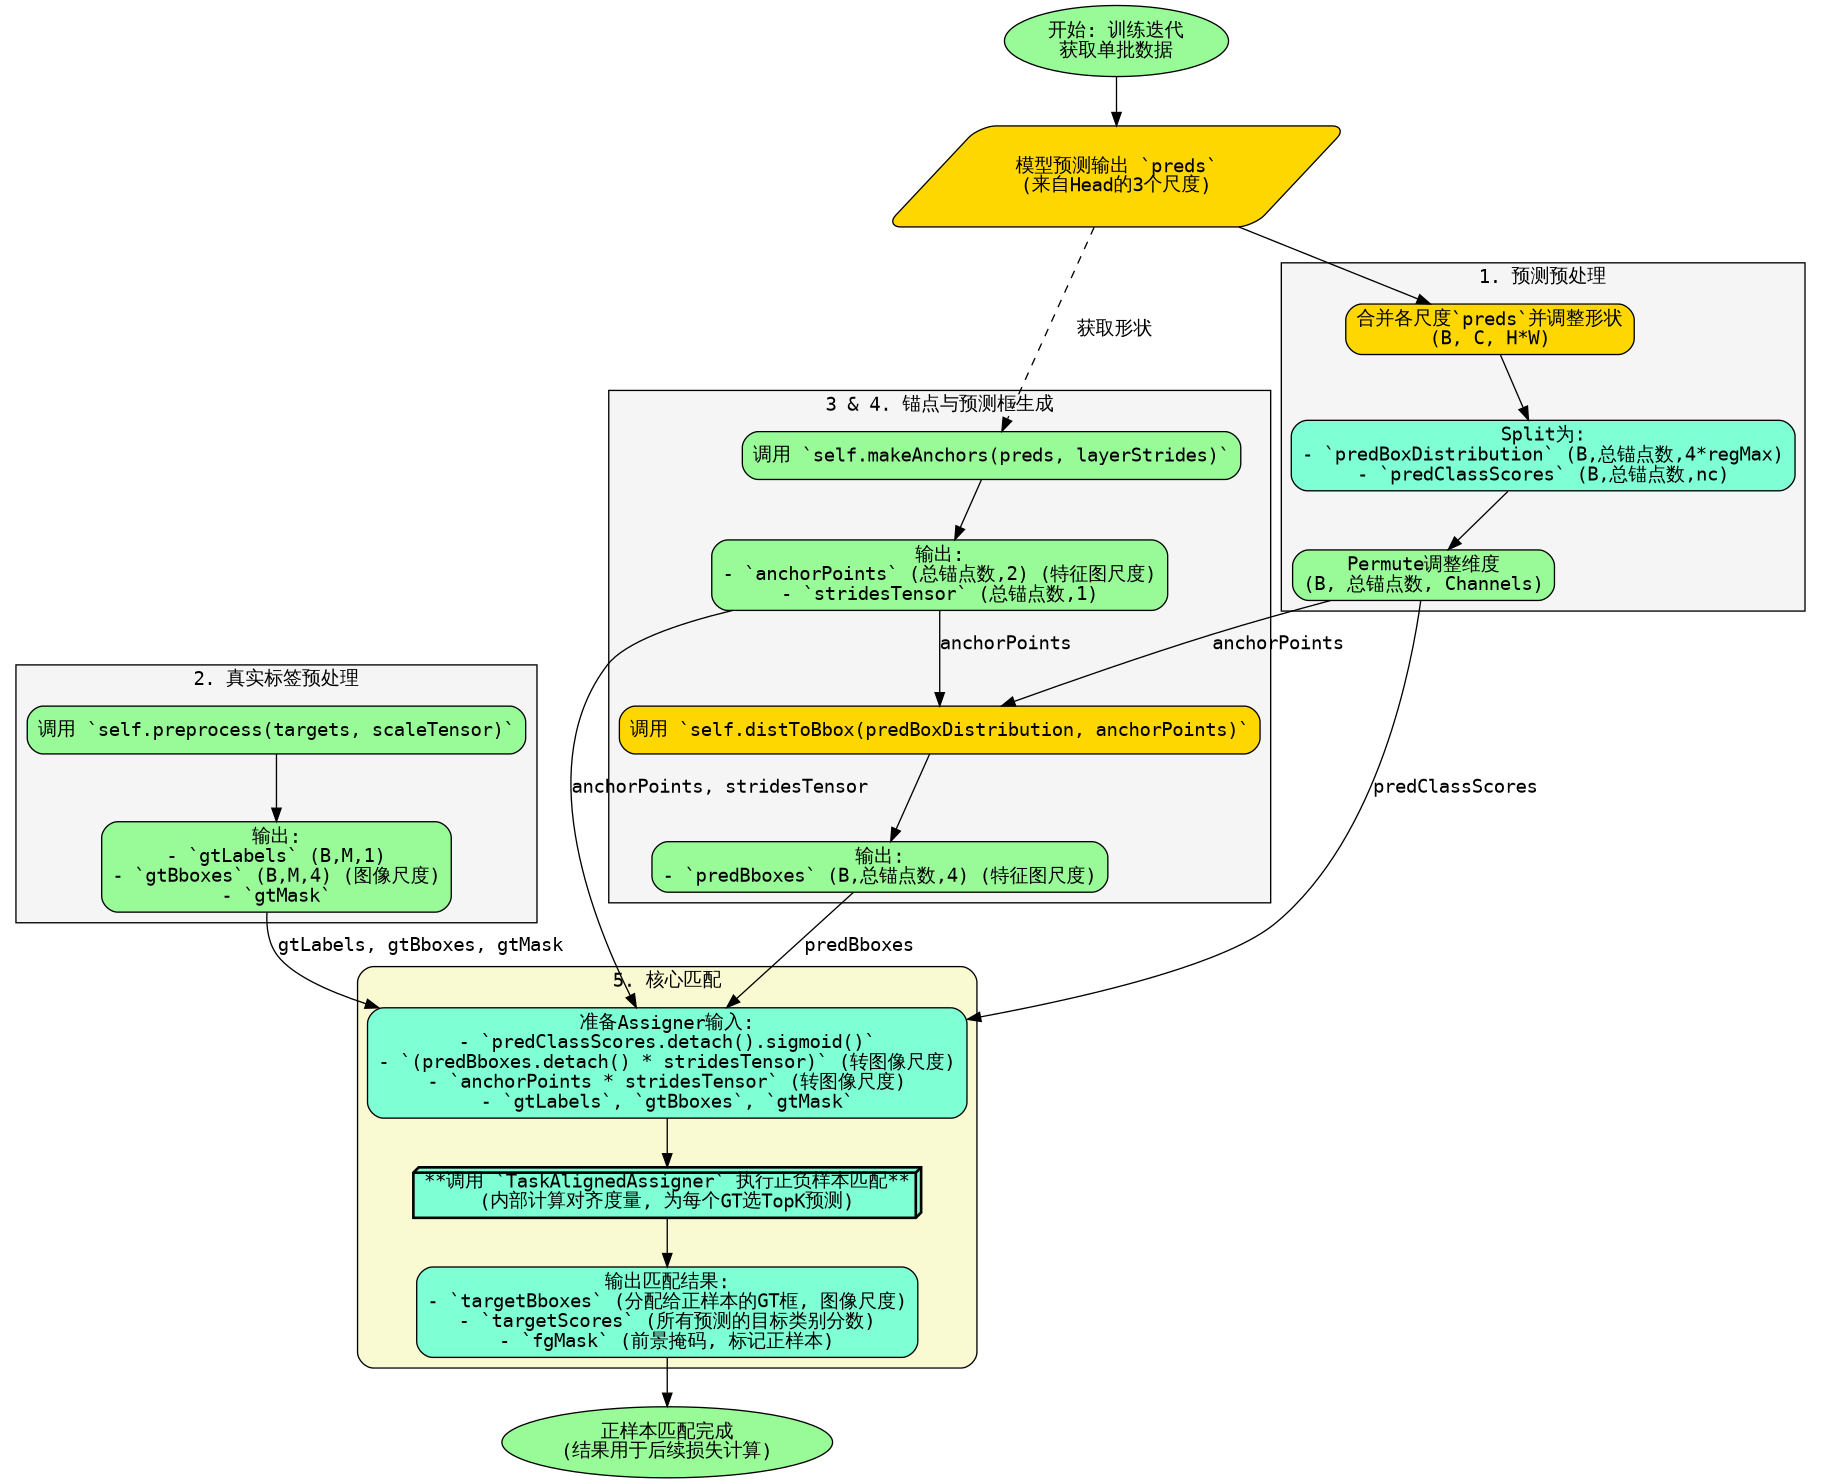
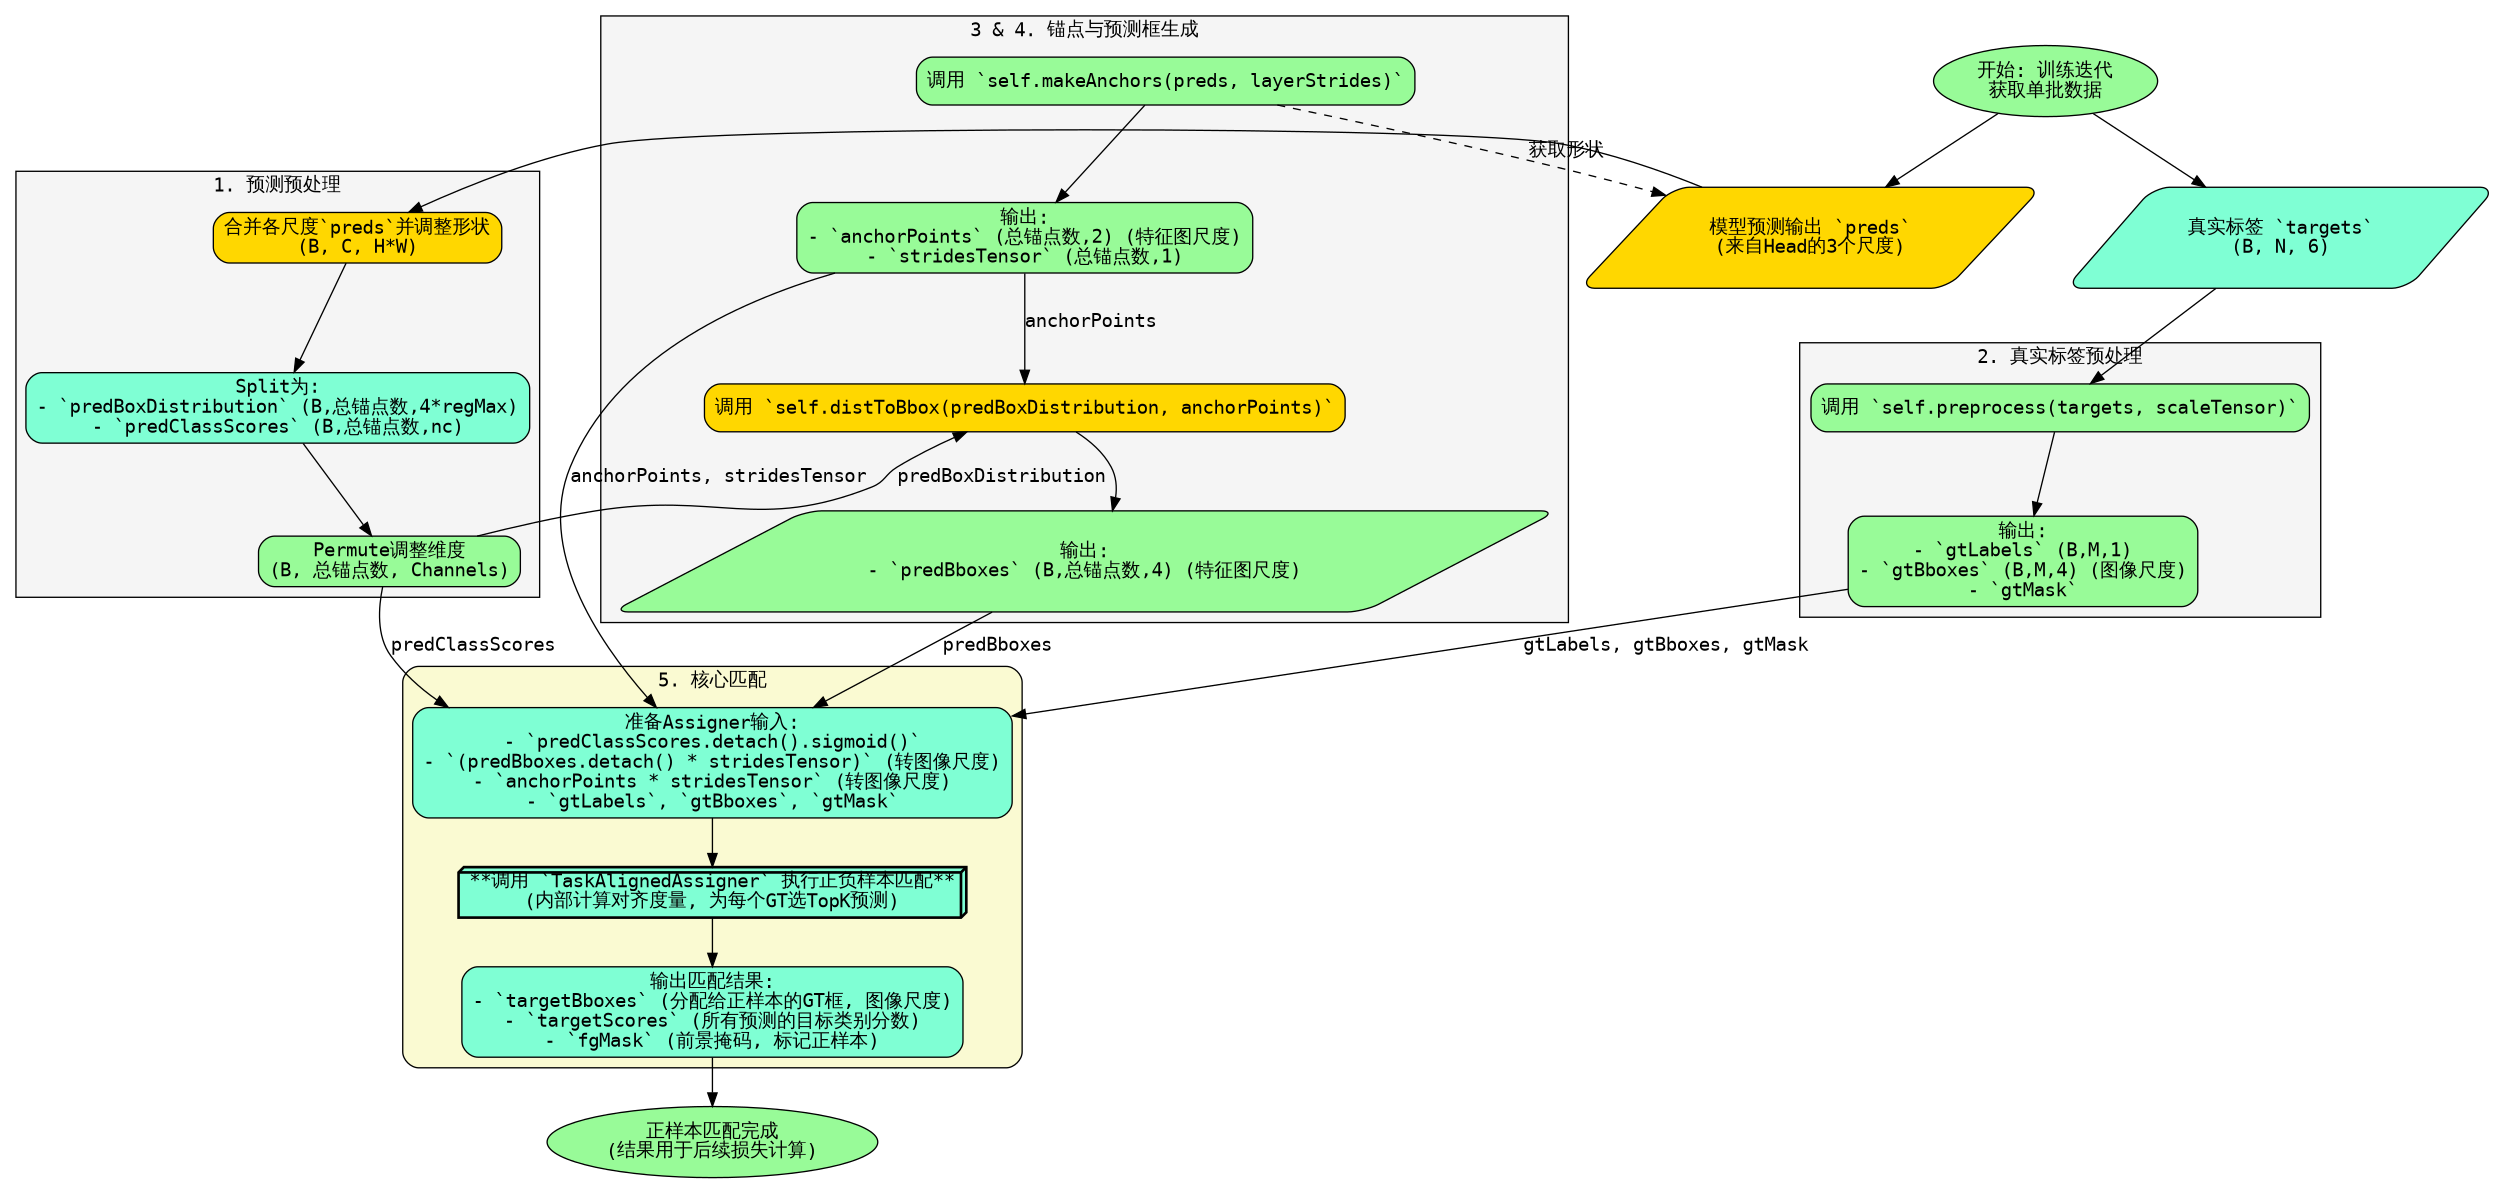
node "真实标签 `targets` (B, N, 6)": added
edge "模型预测输出 `preds` (来自Head的3个尺度)" -> "调用 `self.makeAnchors(preds, layerStrides)`": reversed
edge "Permute调整维度 (B, 总锚点数, Channels)" -> "调用 `self.distToBbox(predBoxDistribution, anchorPoints)`": label "anchorPoints" -> "predBoxDistribution"
node "输出: - `predBboxes` (B,总锚点数,4) (特征图尺度)": shape box -> parallelogram
